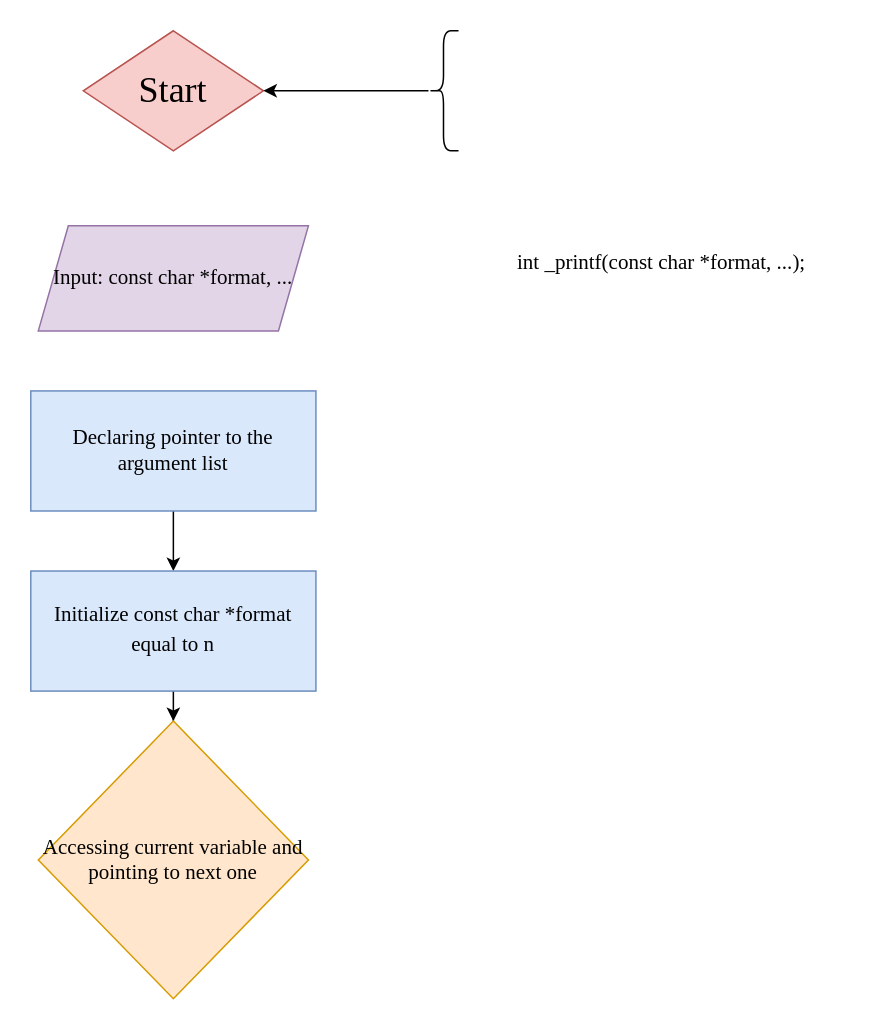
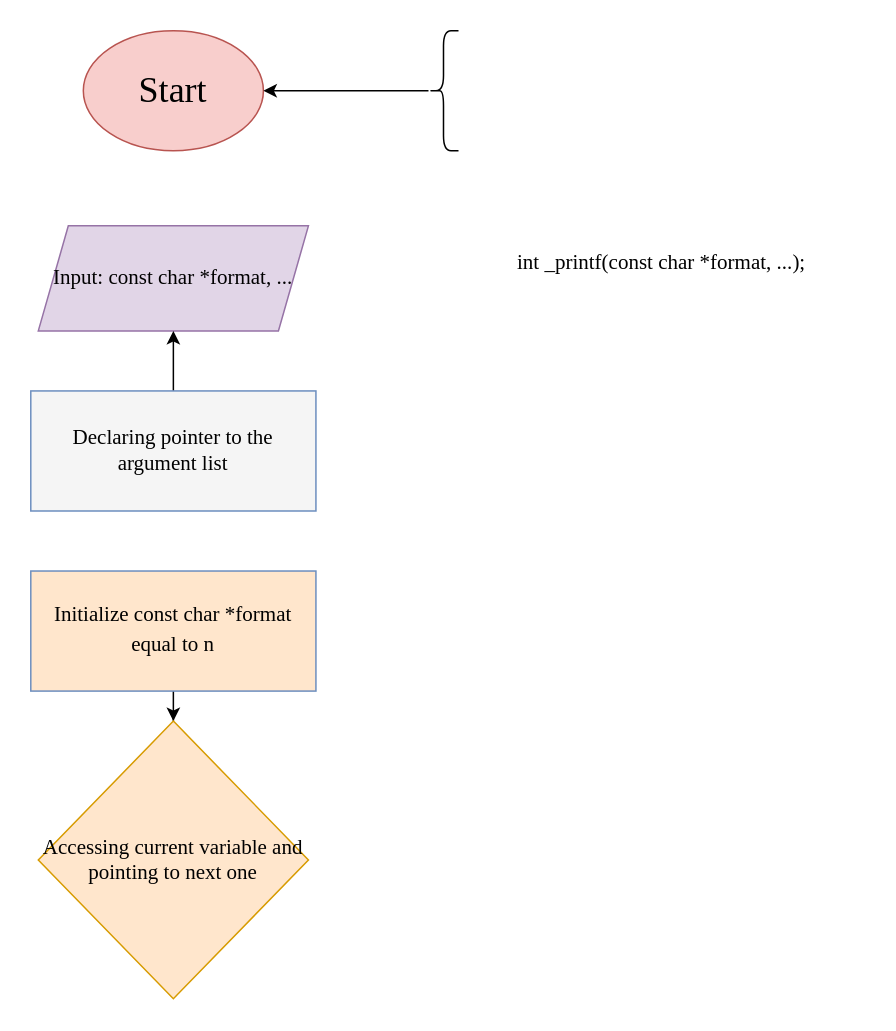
node "Start": shape diamond -> ellipse
node "Declaring pointer to the argument list": fillcolor #dae8fc -> #f5f5f5
edge "Declaring pointer to the argument list" -> "Initialize const char *format equal to n": now "Declaring pointer to the argument list" -> "Input: const char *format, ..."
node "Initialize const char *format equal to n": fillcolor #dae8fc -> #ffe6cc
